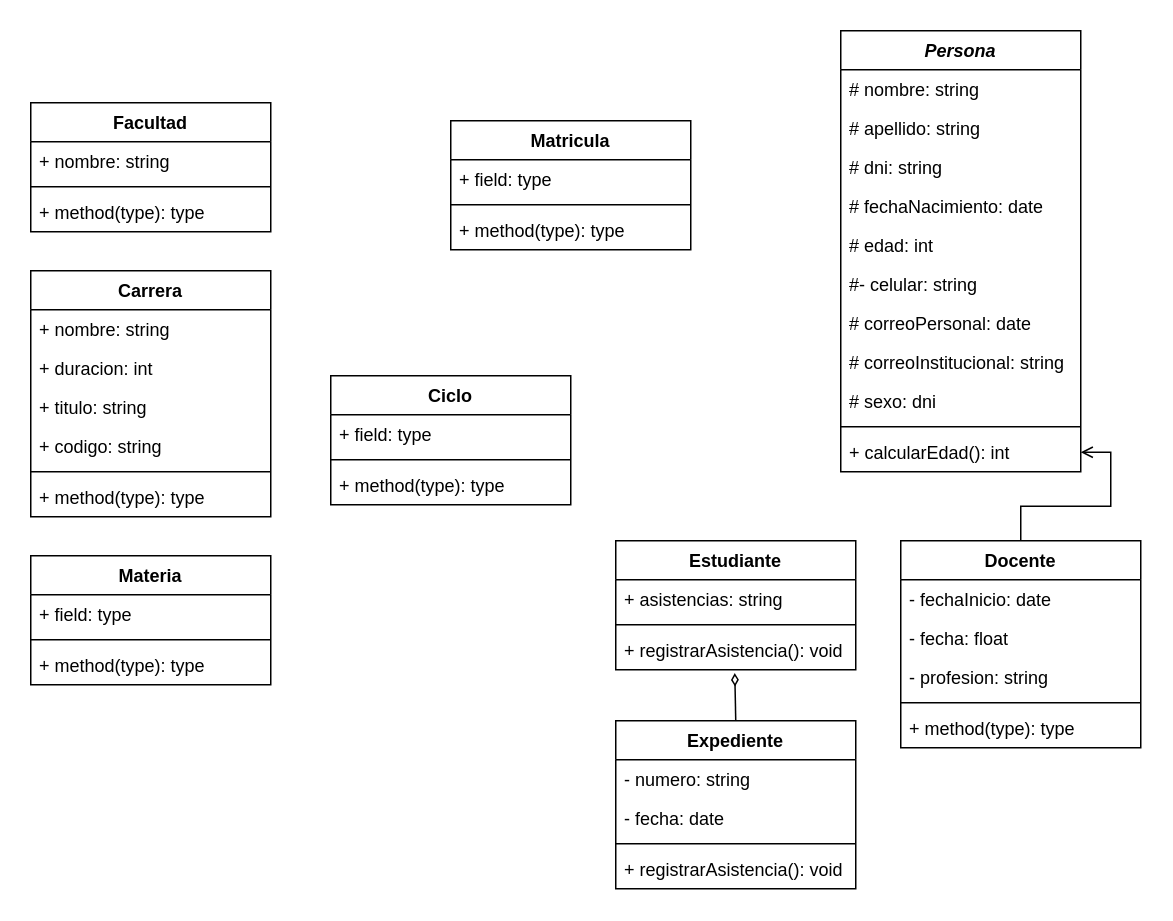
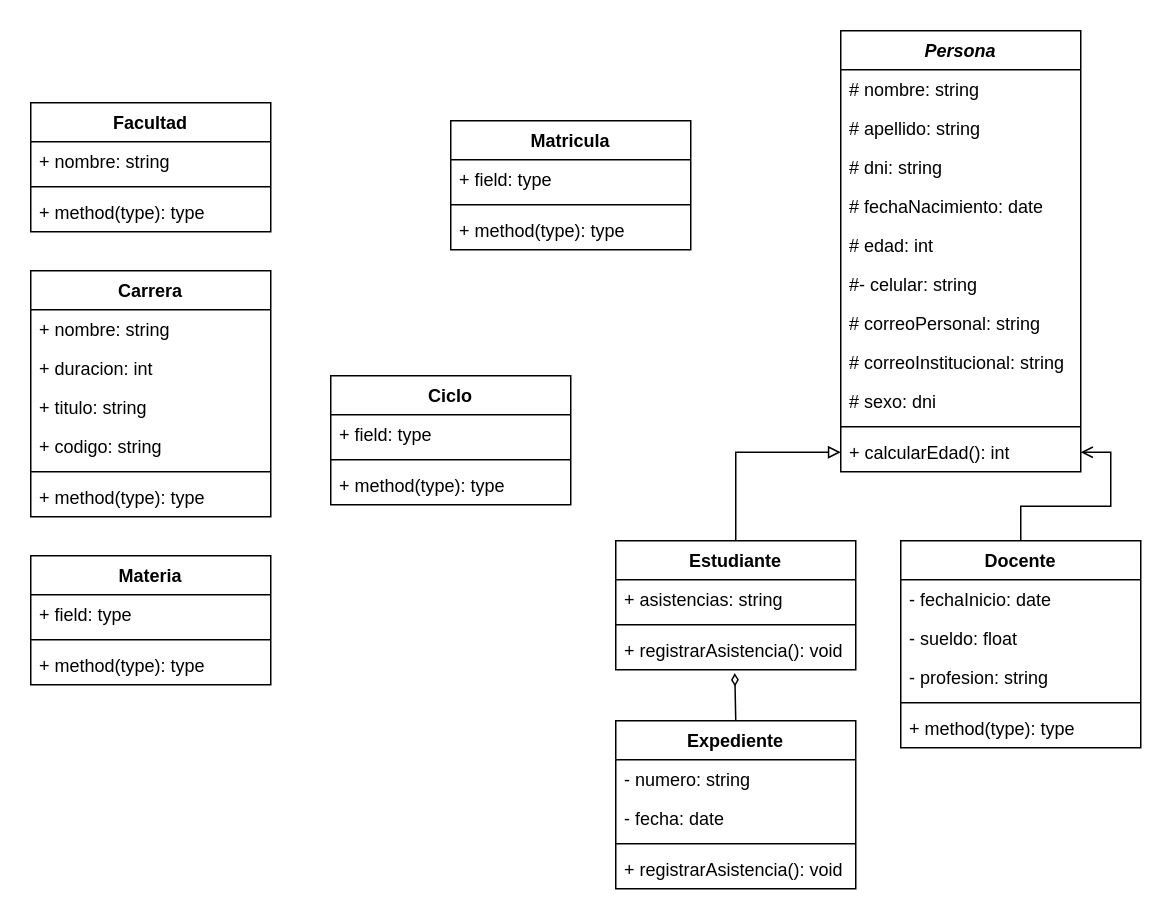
node "# correoPersonal: date": label "# correoPersonal: date" -> "# correoPersonal: string"
edge "Estudiante" -> "+ calcularEdad(): int": added
node "- fecha: float": label "- fecha: float" -> "- sueldo: float"
